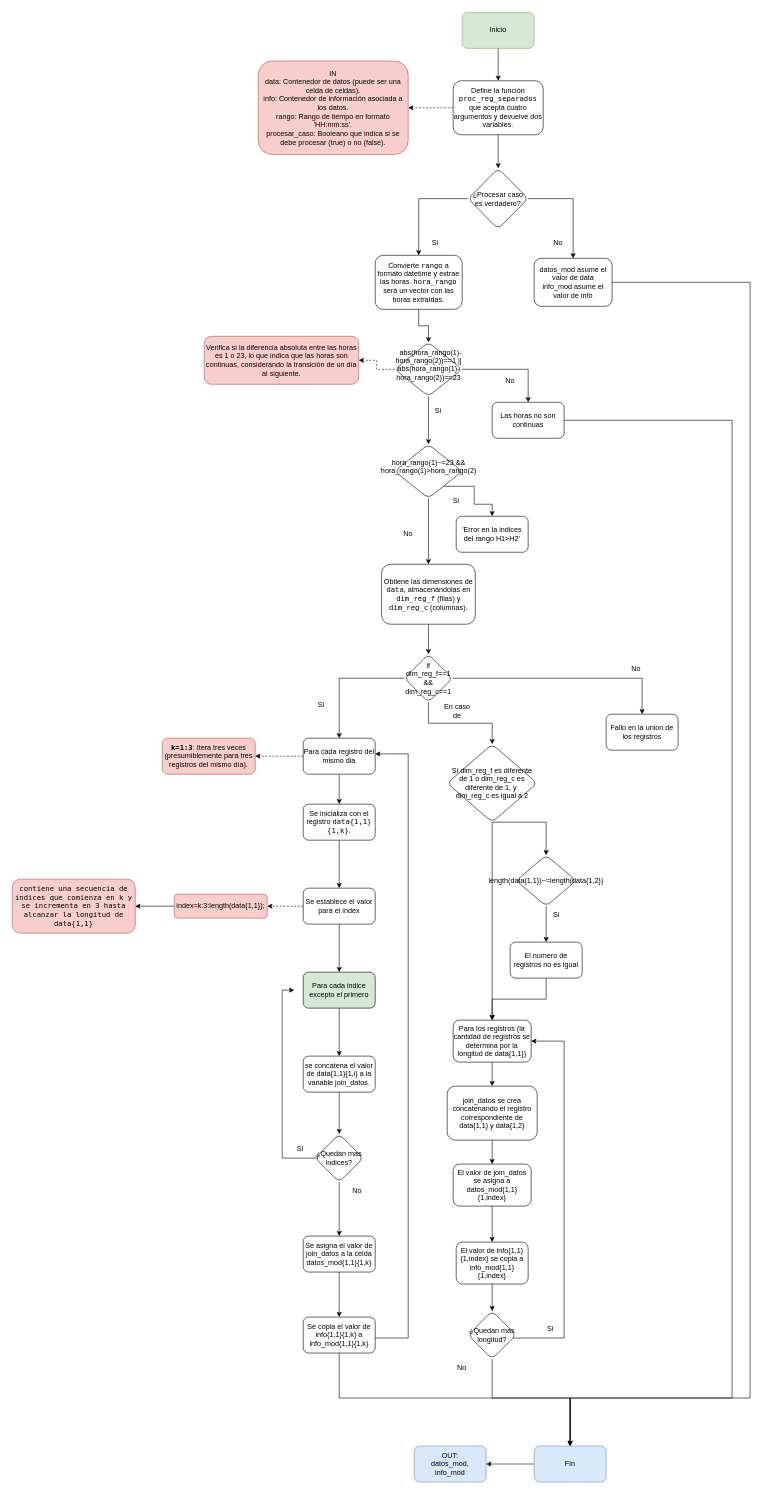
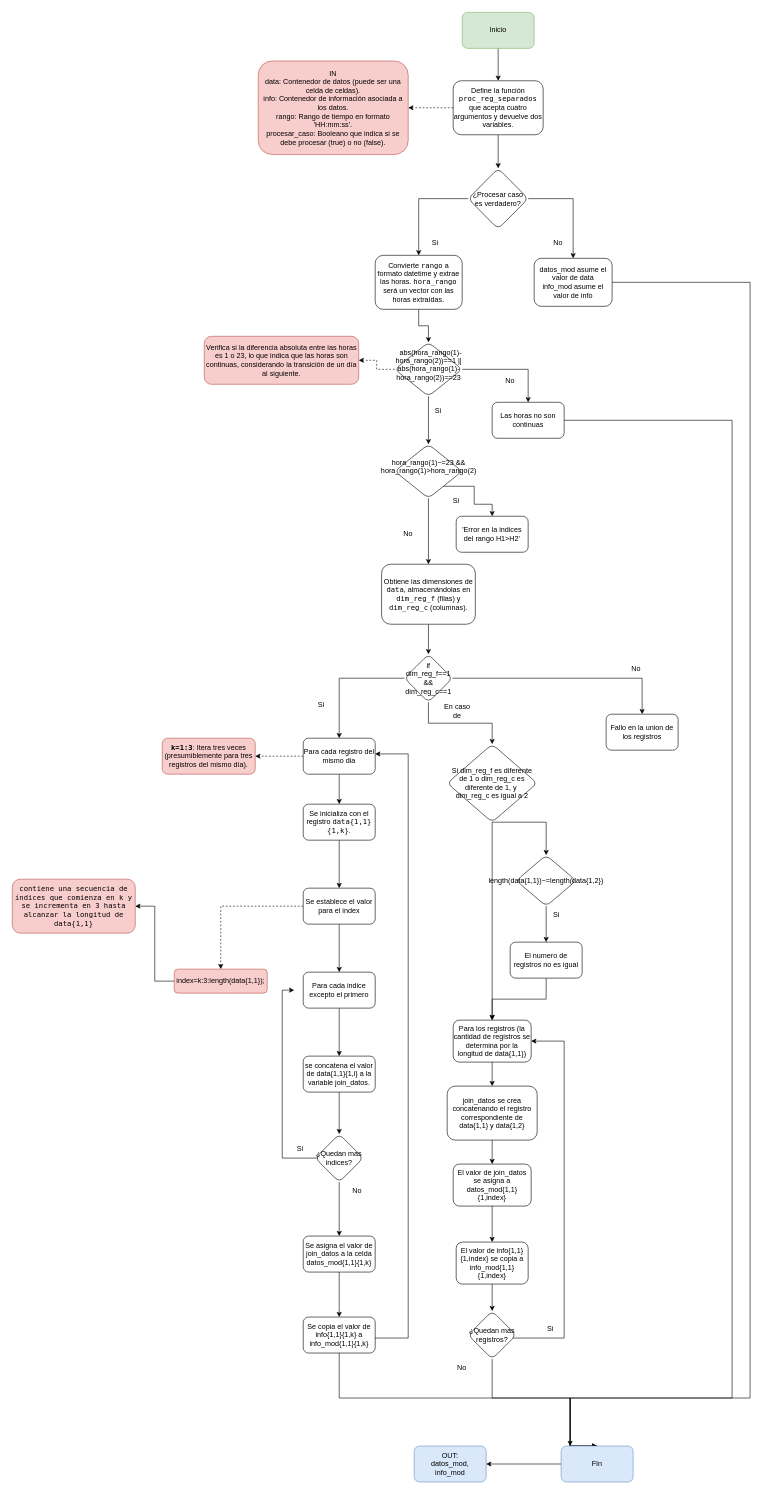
node "index=k:3:length(data{1,1});": moved (221, 906) -> (221, 981)
node "Para cada indice excepto el primero": fillcolor #d5e8d4 -> #ffffff
node "¿Quedan mas longitud?": label "¿Quedan mas longitud?" -> "¿Quedan mas registros?"
node "FIn": moved (570, 1464) -> (597, 1464)
